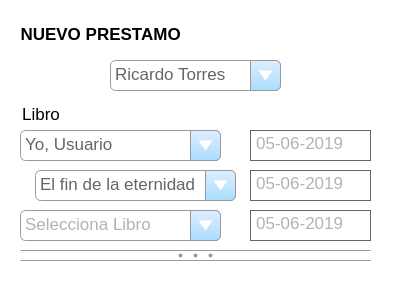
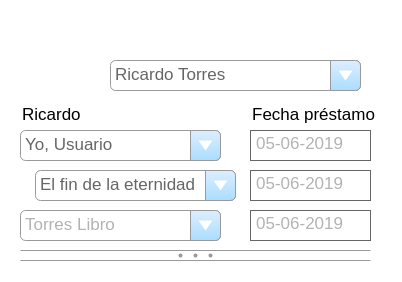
node "NUEVO PRESTAMO": removed
node "Ricardo Torres": size 170x30 -> 250x30
node "Libro": label "Libro" -> "Ricardo"
node "Fecha préstamo": added
node "Selecciona Libro": label "Selecciona Libro" -> "Torres Libro"
